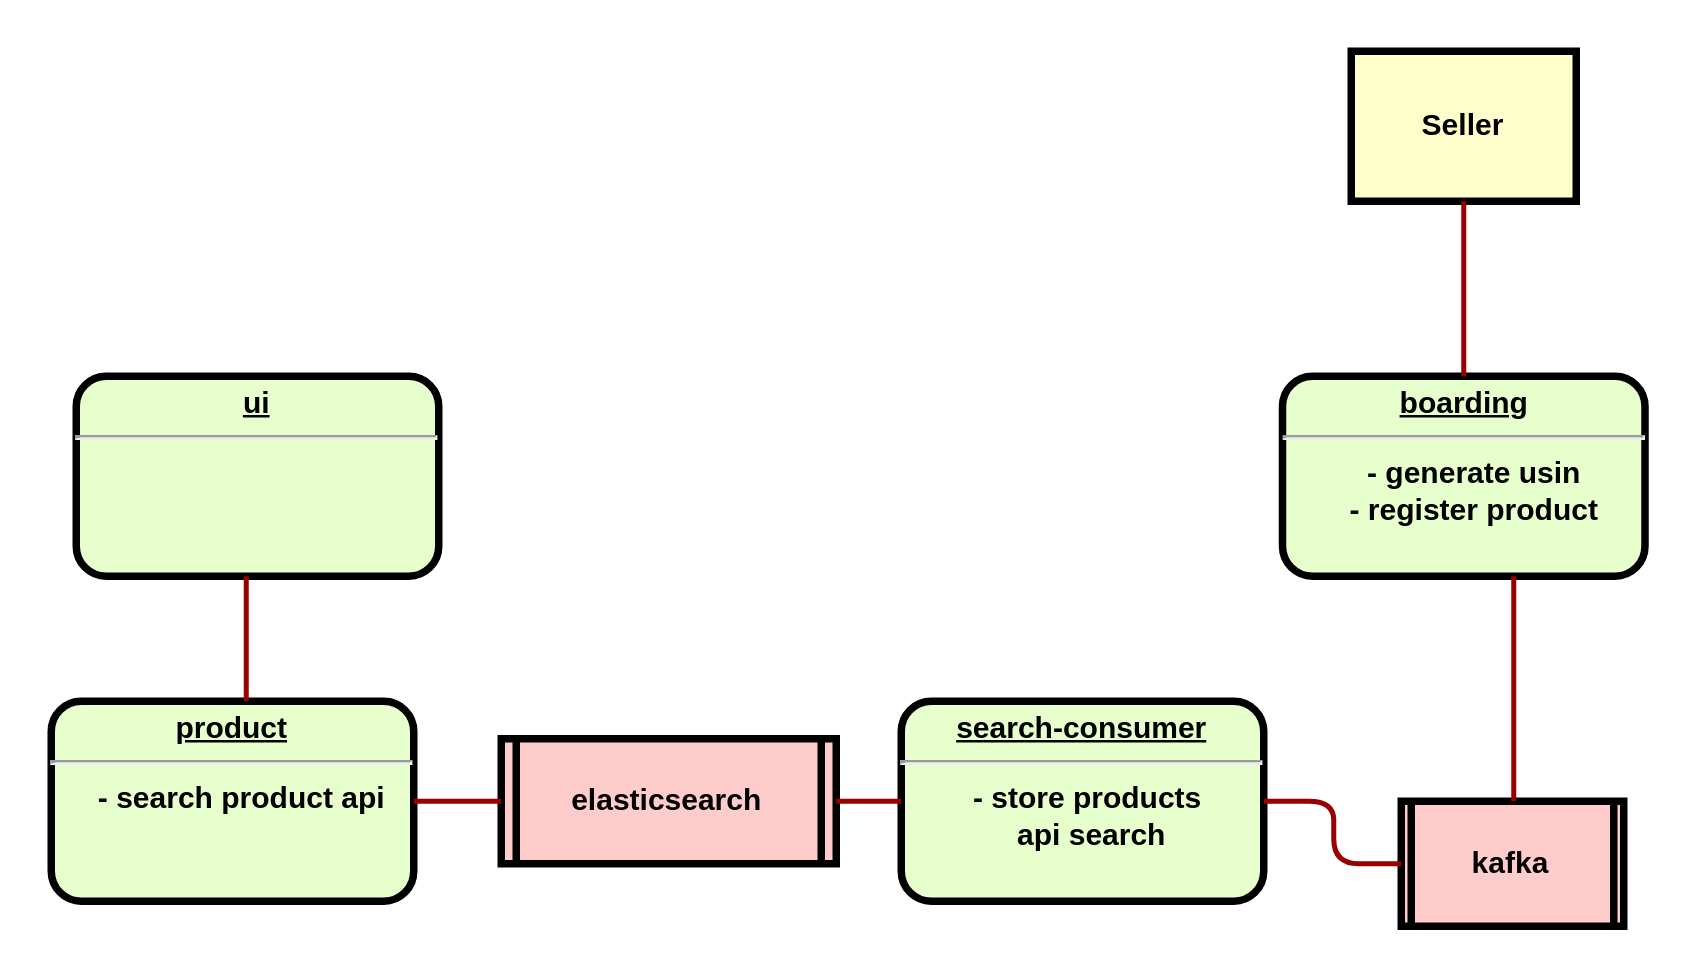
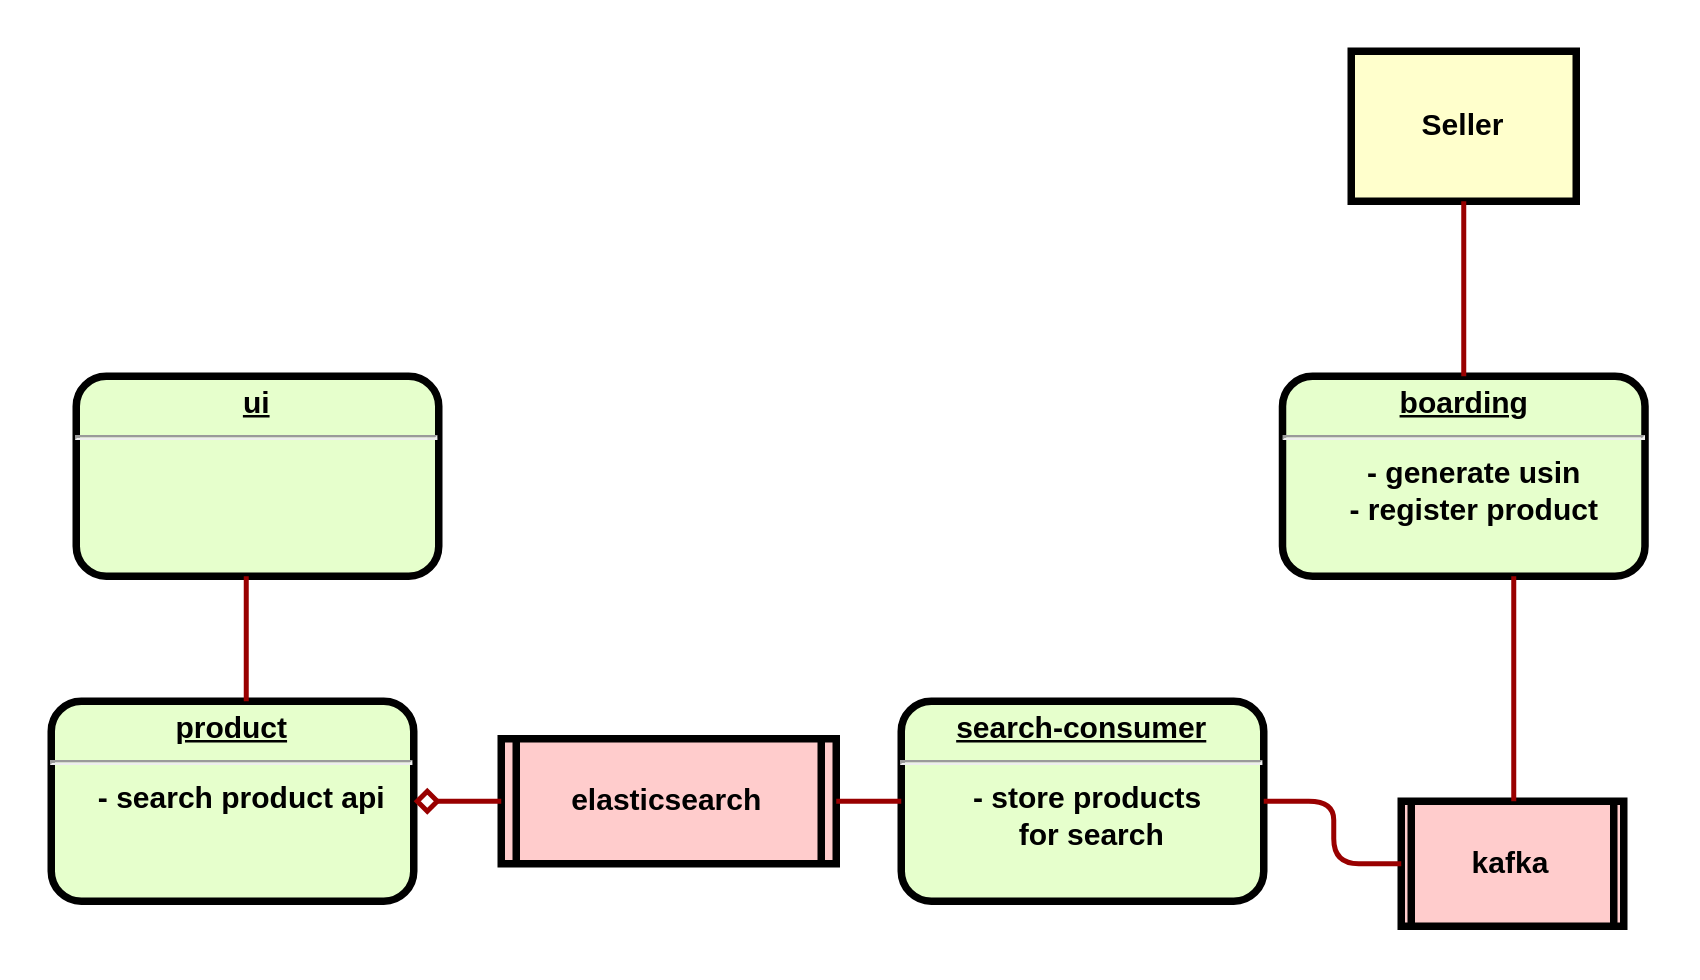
node "search-consumer - store products api search": label "search-consumer - store products api search" -> "search-consumer - store products for search"
edge "product - search product api" -- "elasticsearch": arrowhead none -> diamond
